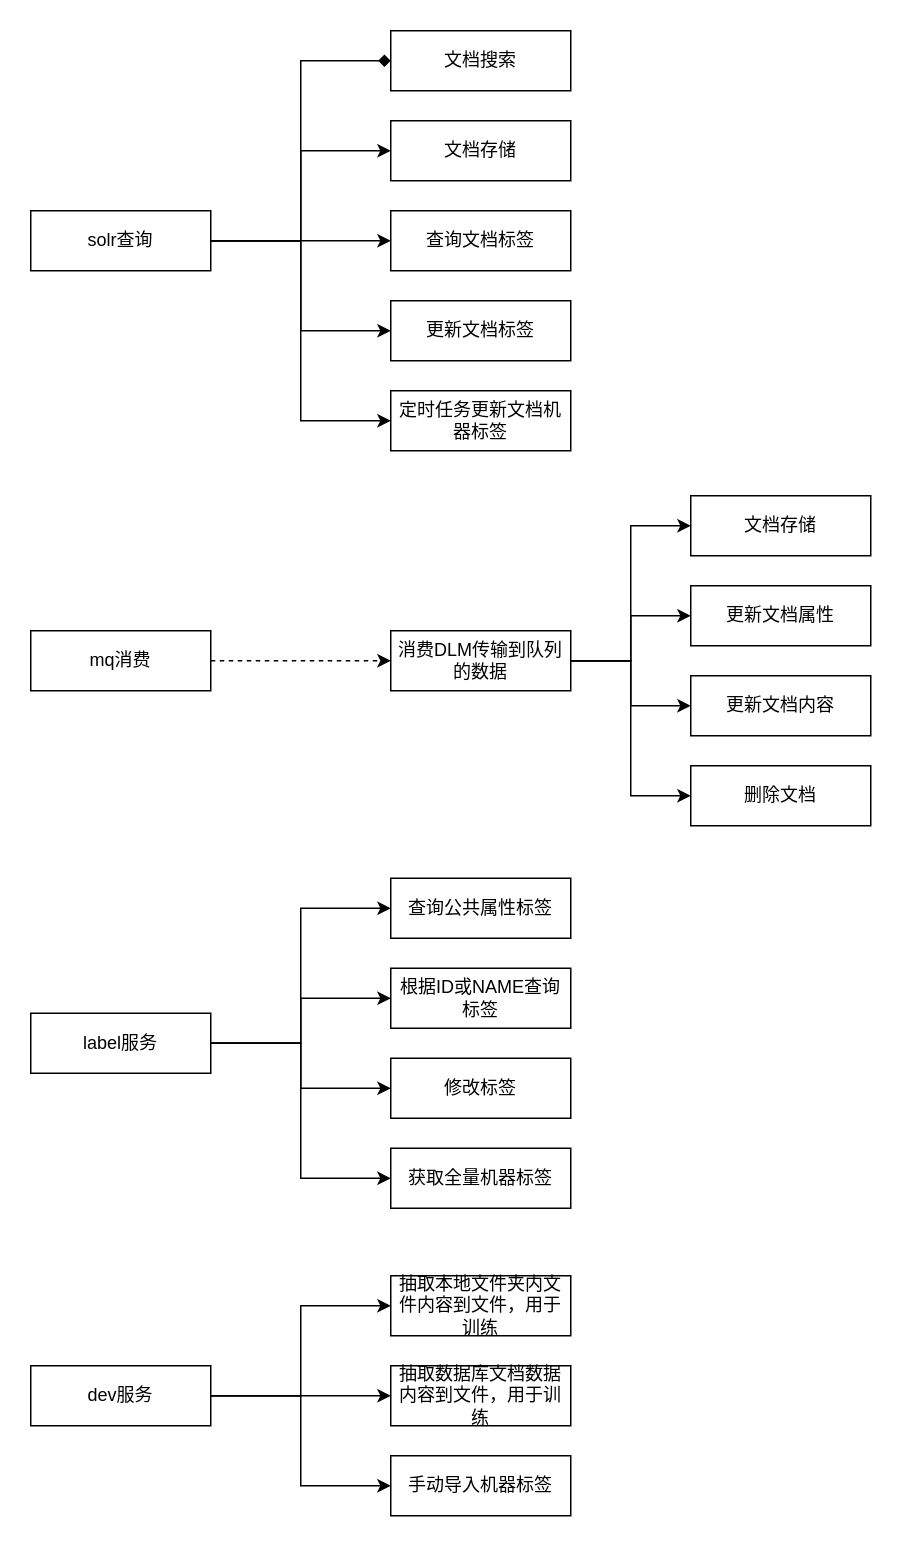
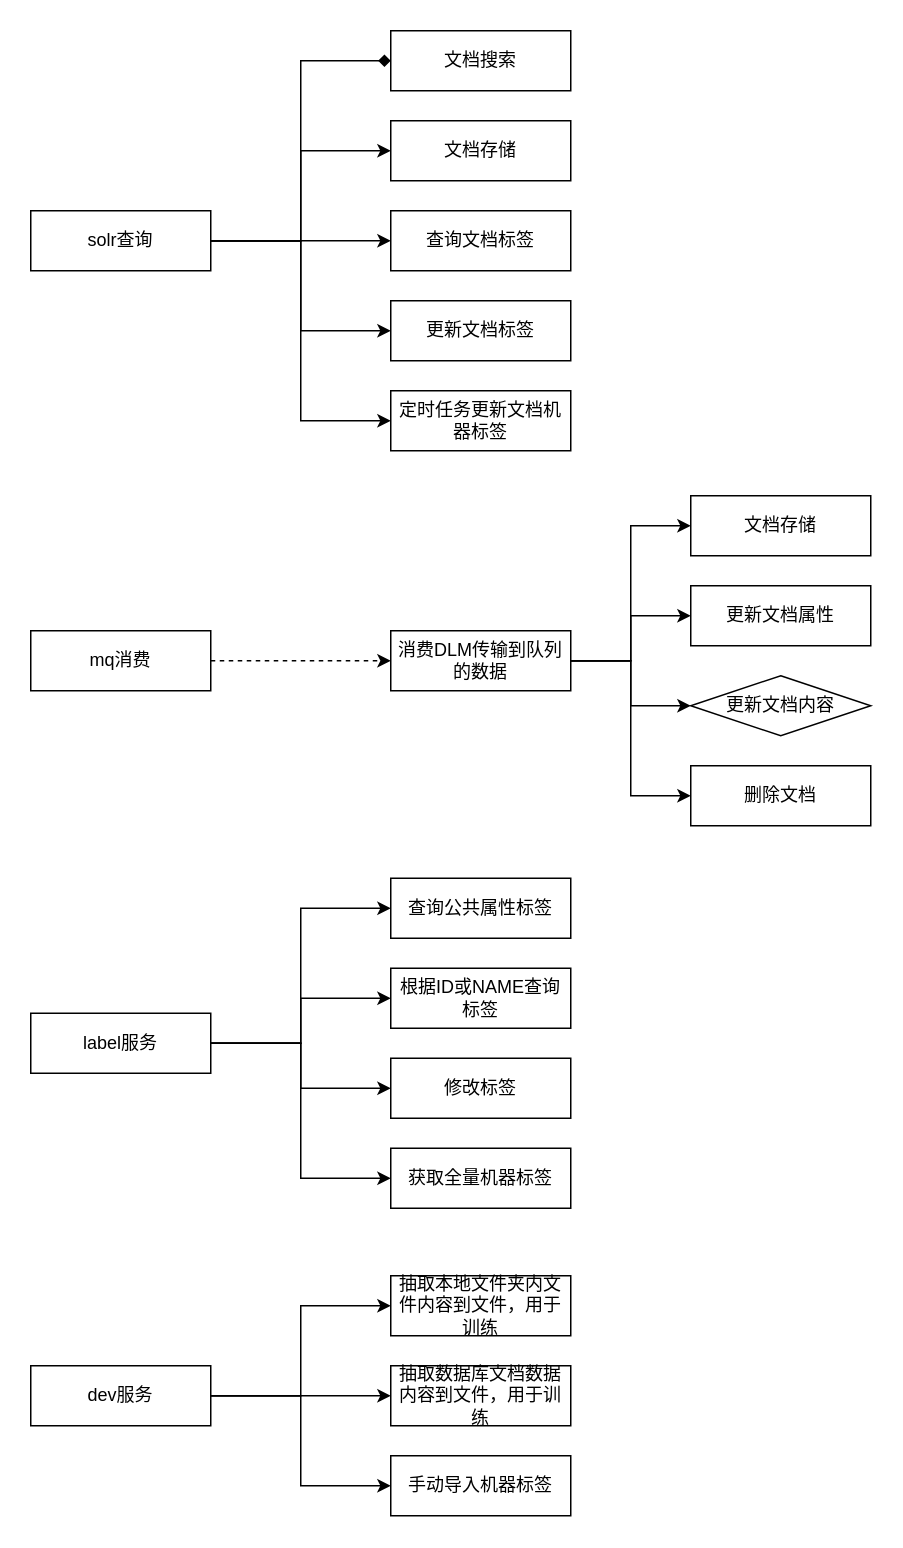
node "更新文档内容": shape rectangle -> diamond
